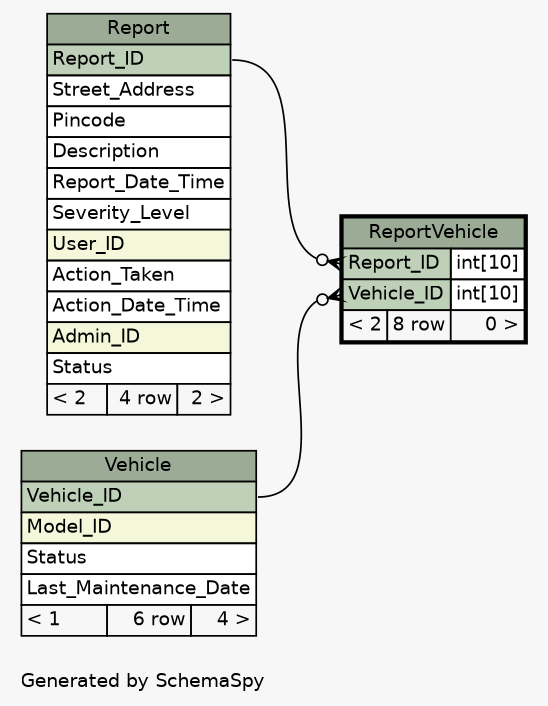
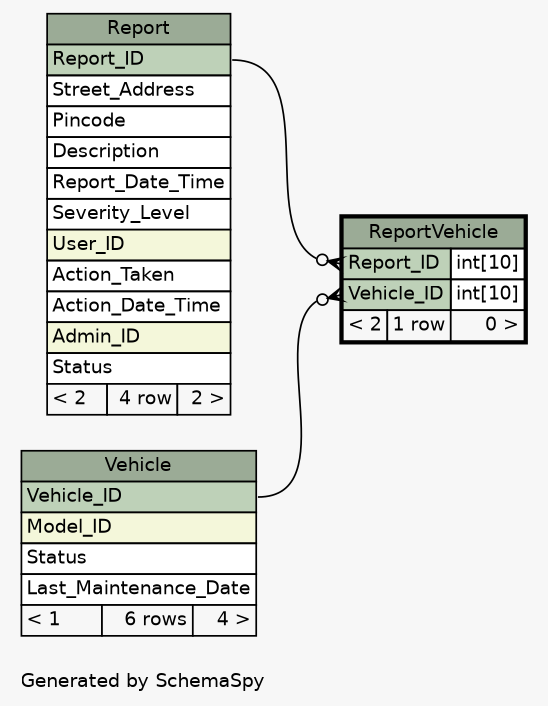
node "ReportVehicle": text "8 row" -> "1 row"
node "Vehicle": text "6 row" -> "6 rows"
